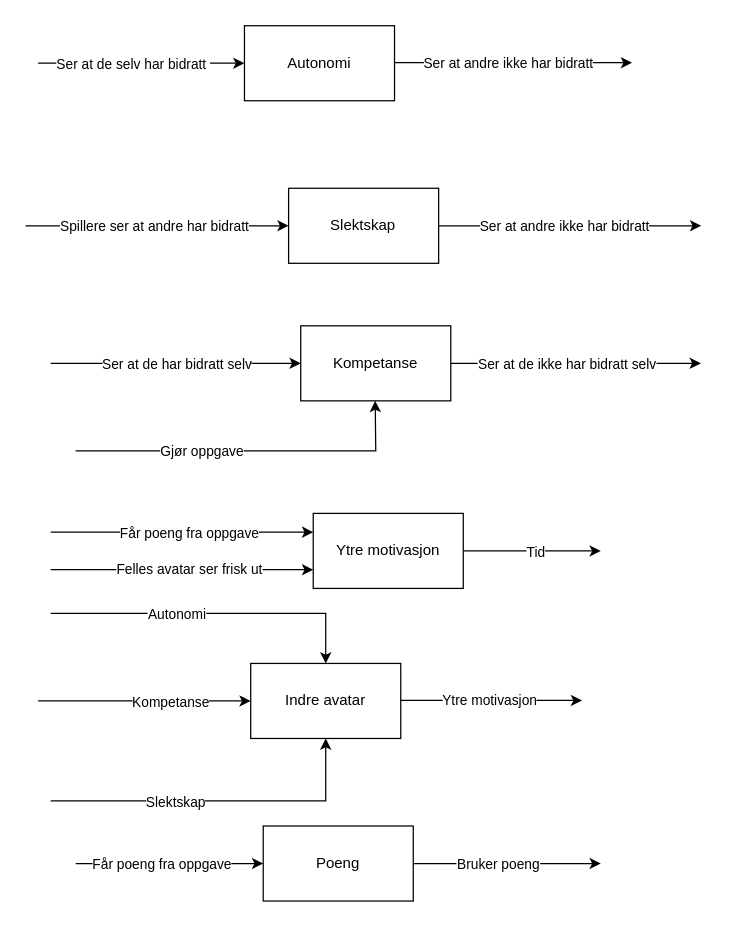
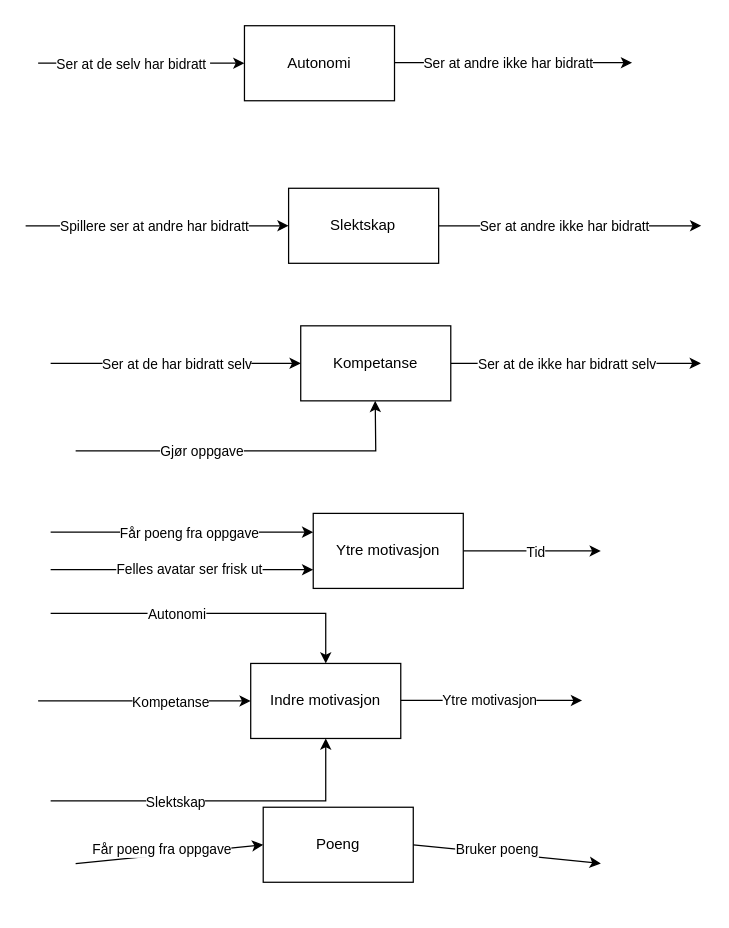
node "Indre avatar": label "Indre avatar" -> "Indre motivasjon"
node "Poeng": moved (338, 863) -> (338, 844)
